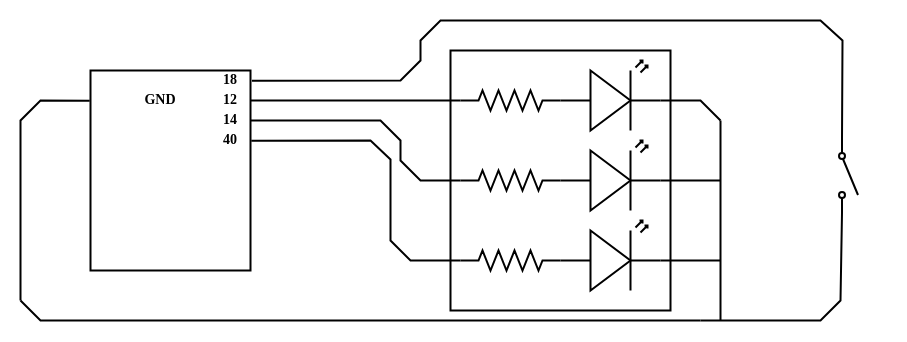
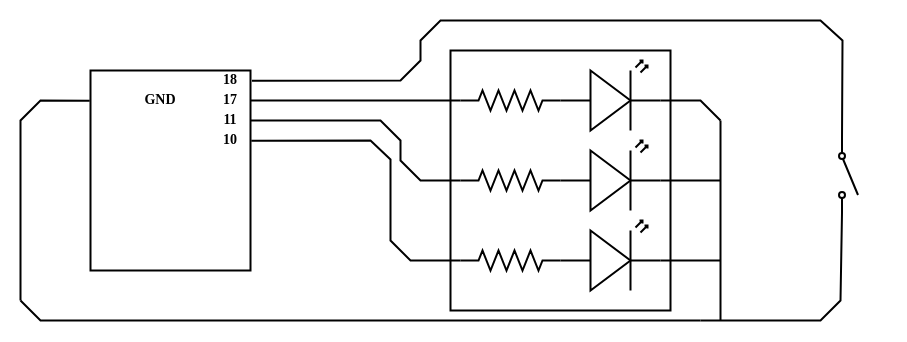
node "12": label "12" -> "17"
node "14": label "14" -> "11"
node "40": label "40" -> "10"
